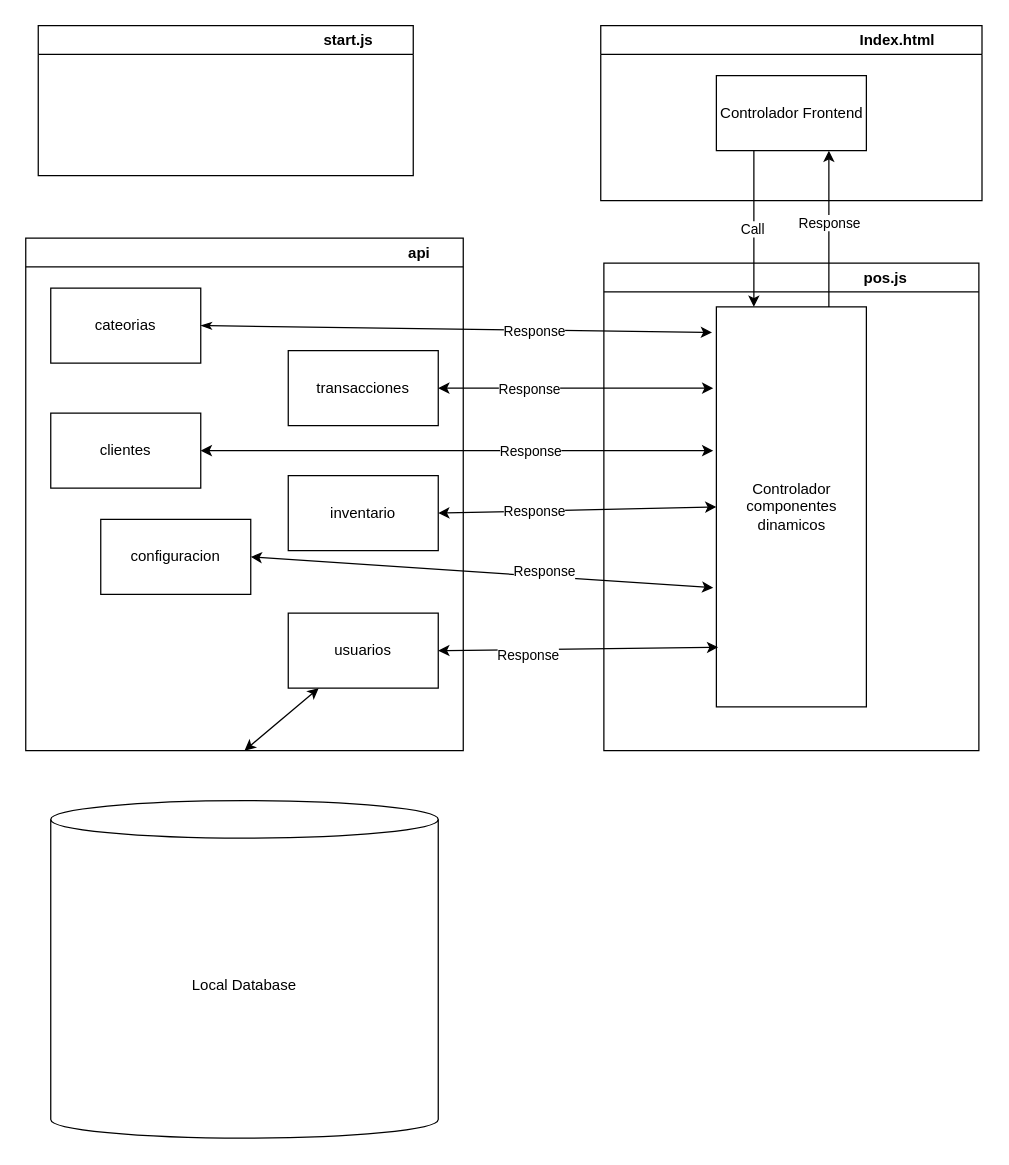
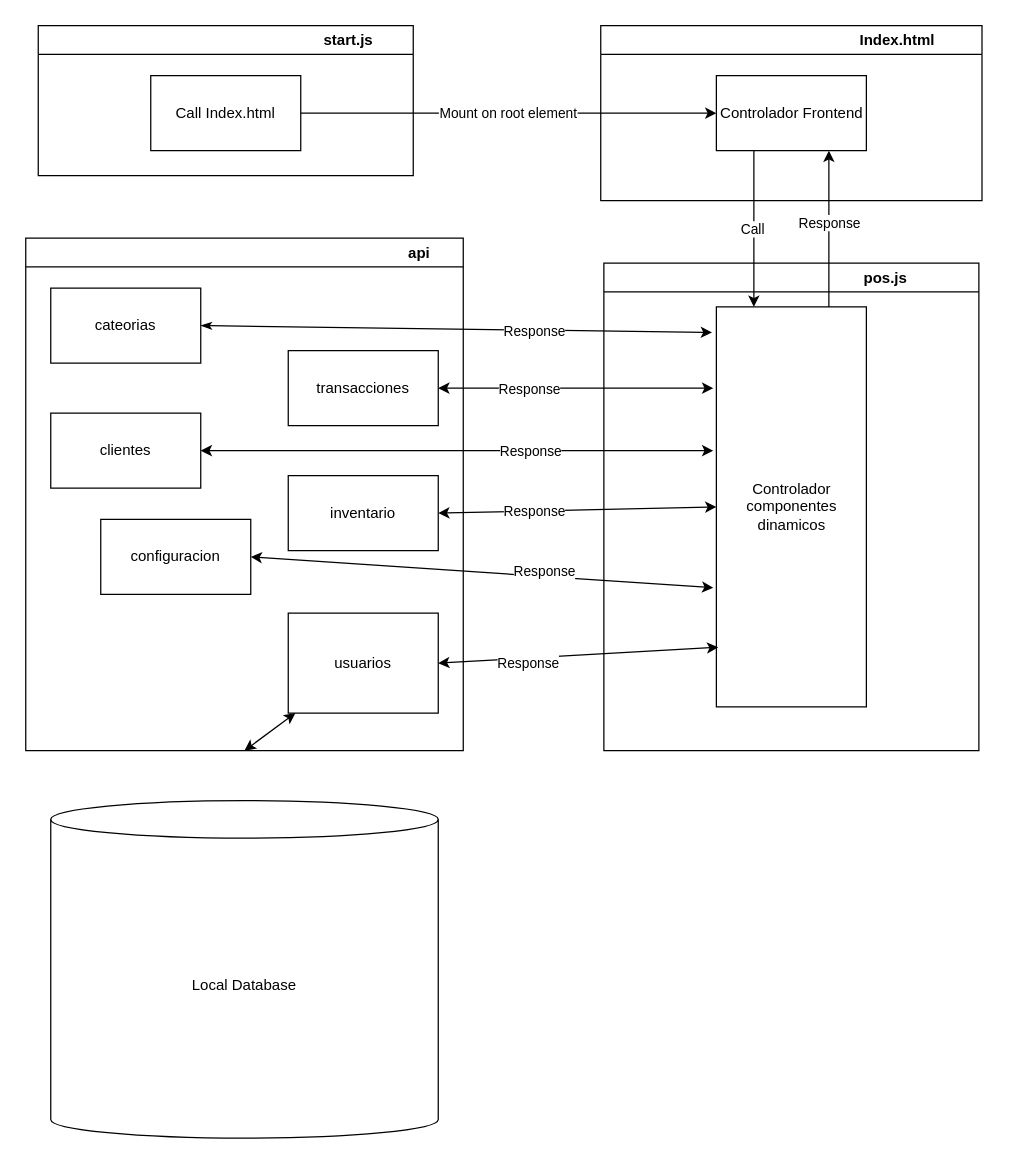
node "Call Index.html": added
edge "Call Index.html" -> "Controlador Frontend": added, label "Mount on root element"
node "usuarios": size 150x75 -> 150x100
